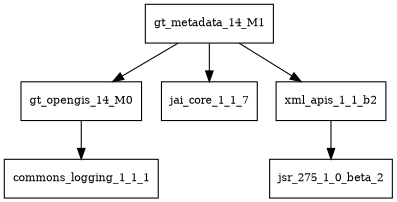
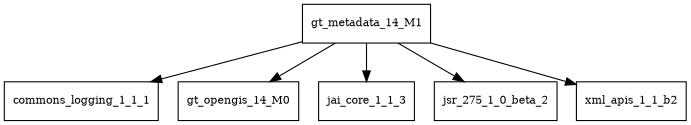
node "jai_core_1_1_7": label "jai_core_1_1_7" -> "jai_core_1_1_3"
edge "gt_opengis_14_M0" -> "commons_logging_1_1_1": now "gt_metadata_14_M1" -> "commons_logging_1_1_1"
edge "xml_apis_1_1_b2" -> "jsr_275_1_0_beta_2": now "gt_metadata_14_M1" -> "jsr_275_1_0_beta_2"
